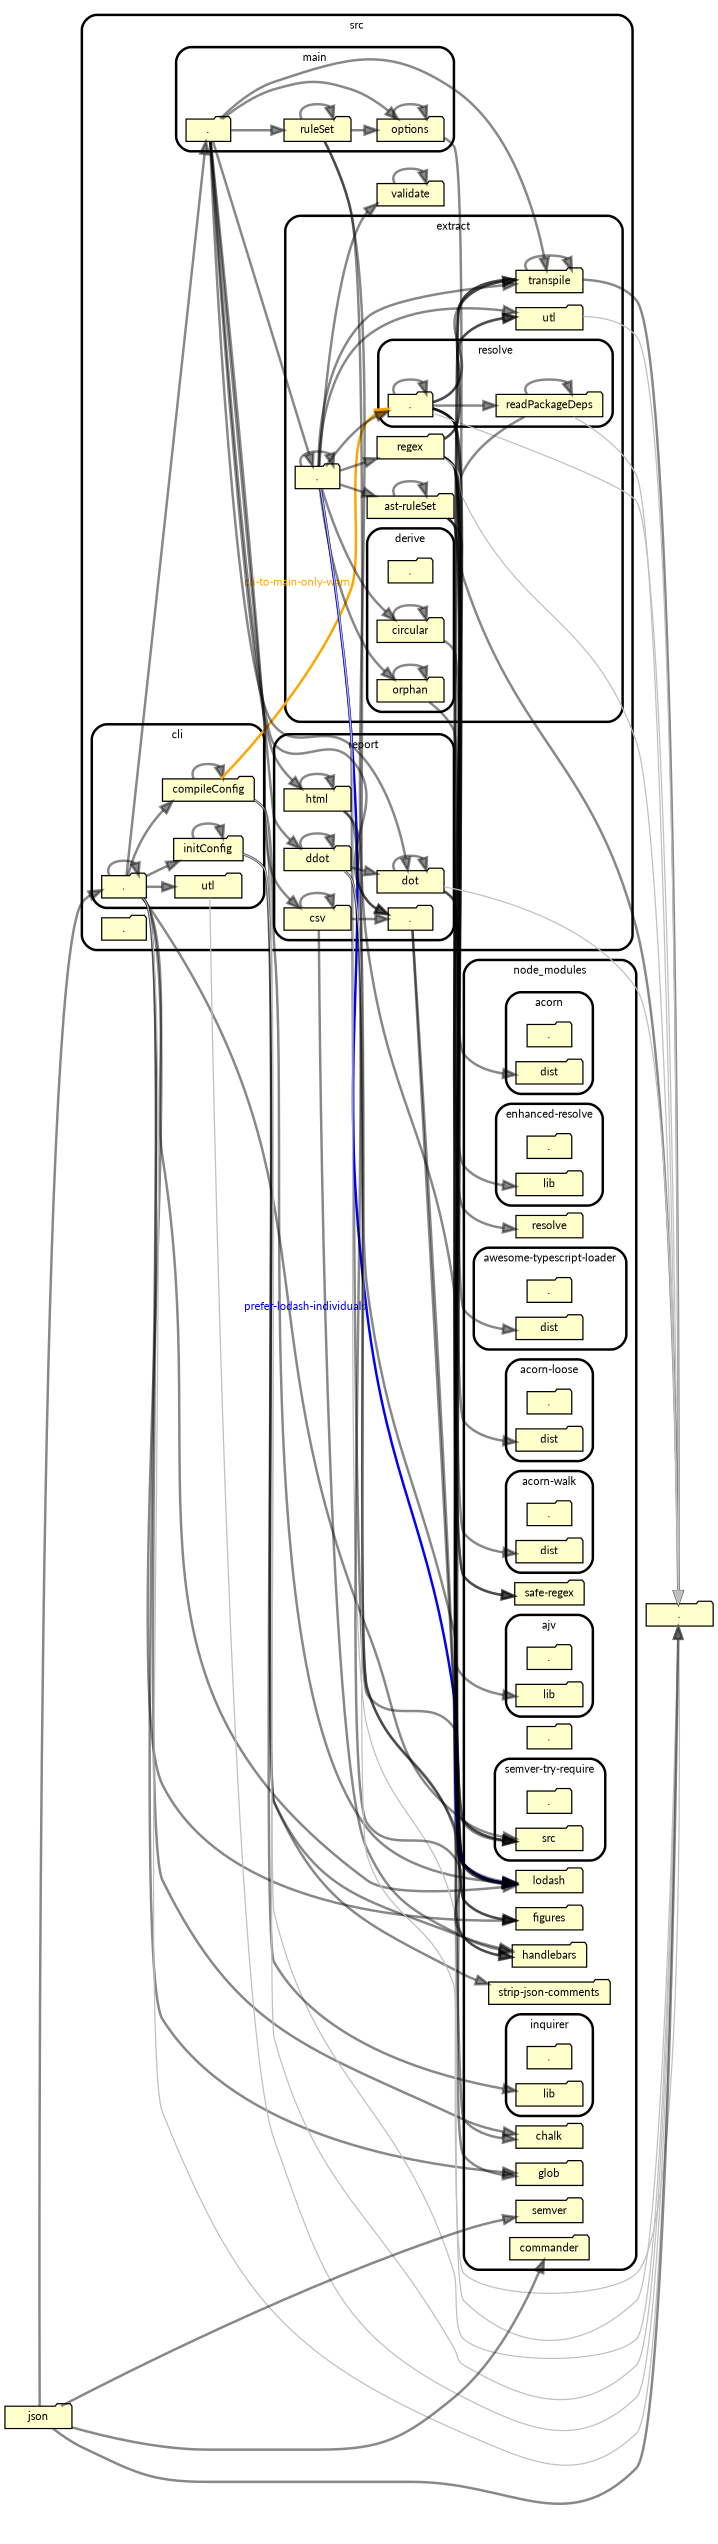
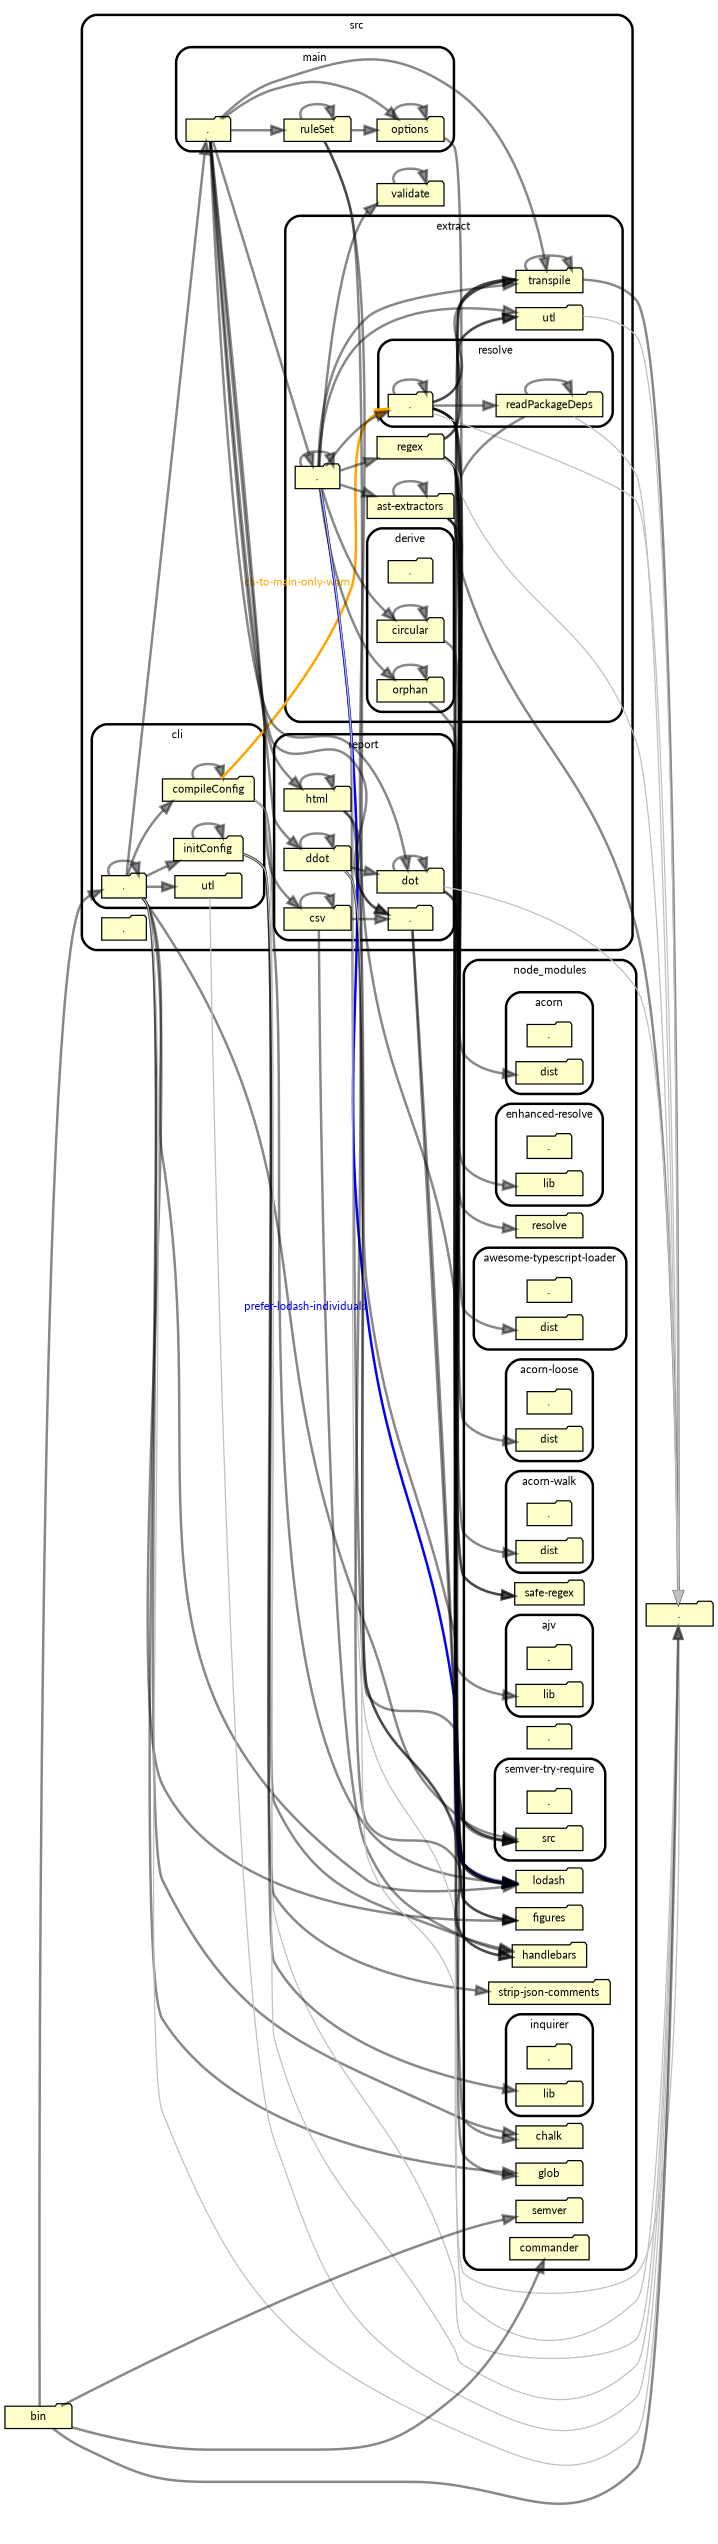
node "ast-ruleSet": label "ast-ruleSet" -> "ast-extractors"
edge "compileConfig" -> "strip-json-comments": now "initConfig" -> "strip-json-comments"
node "json": label "json" -> "bin"
